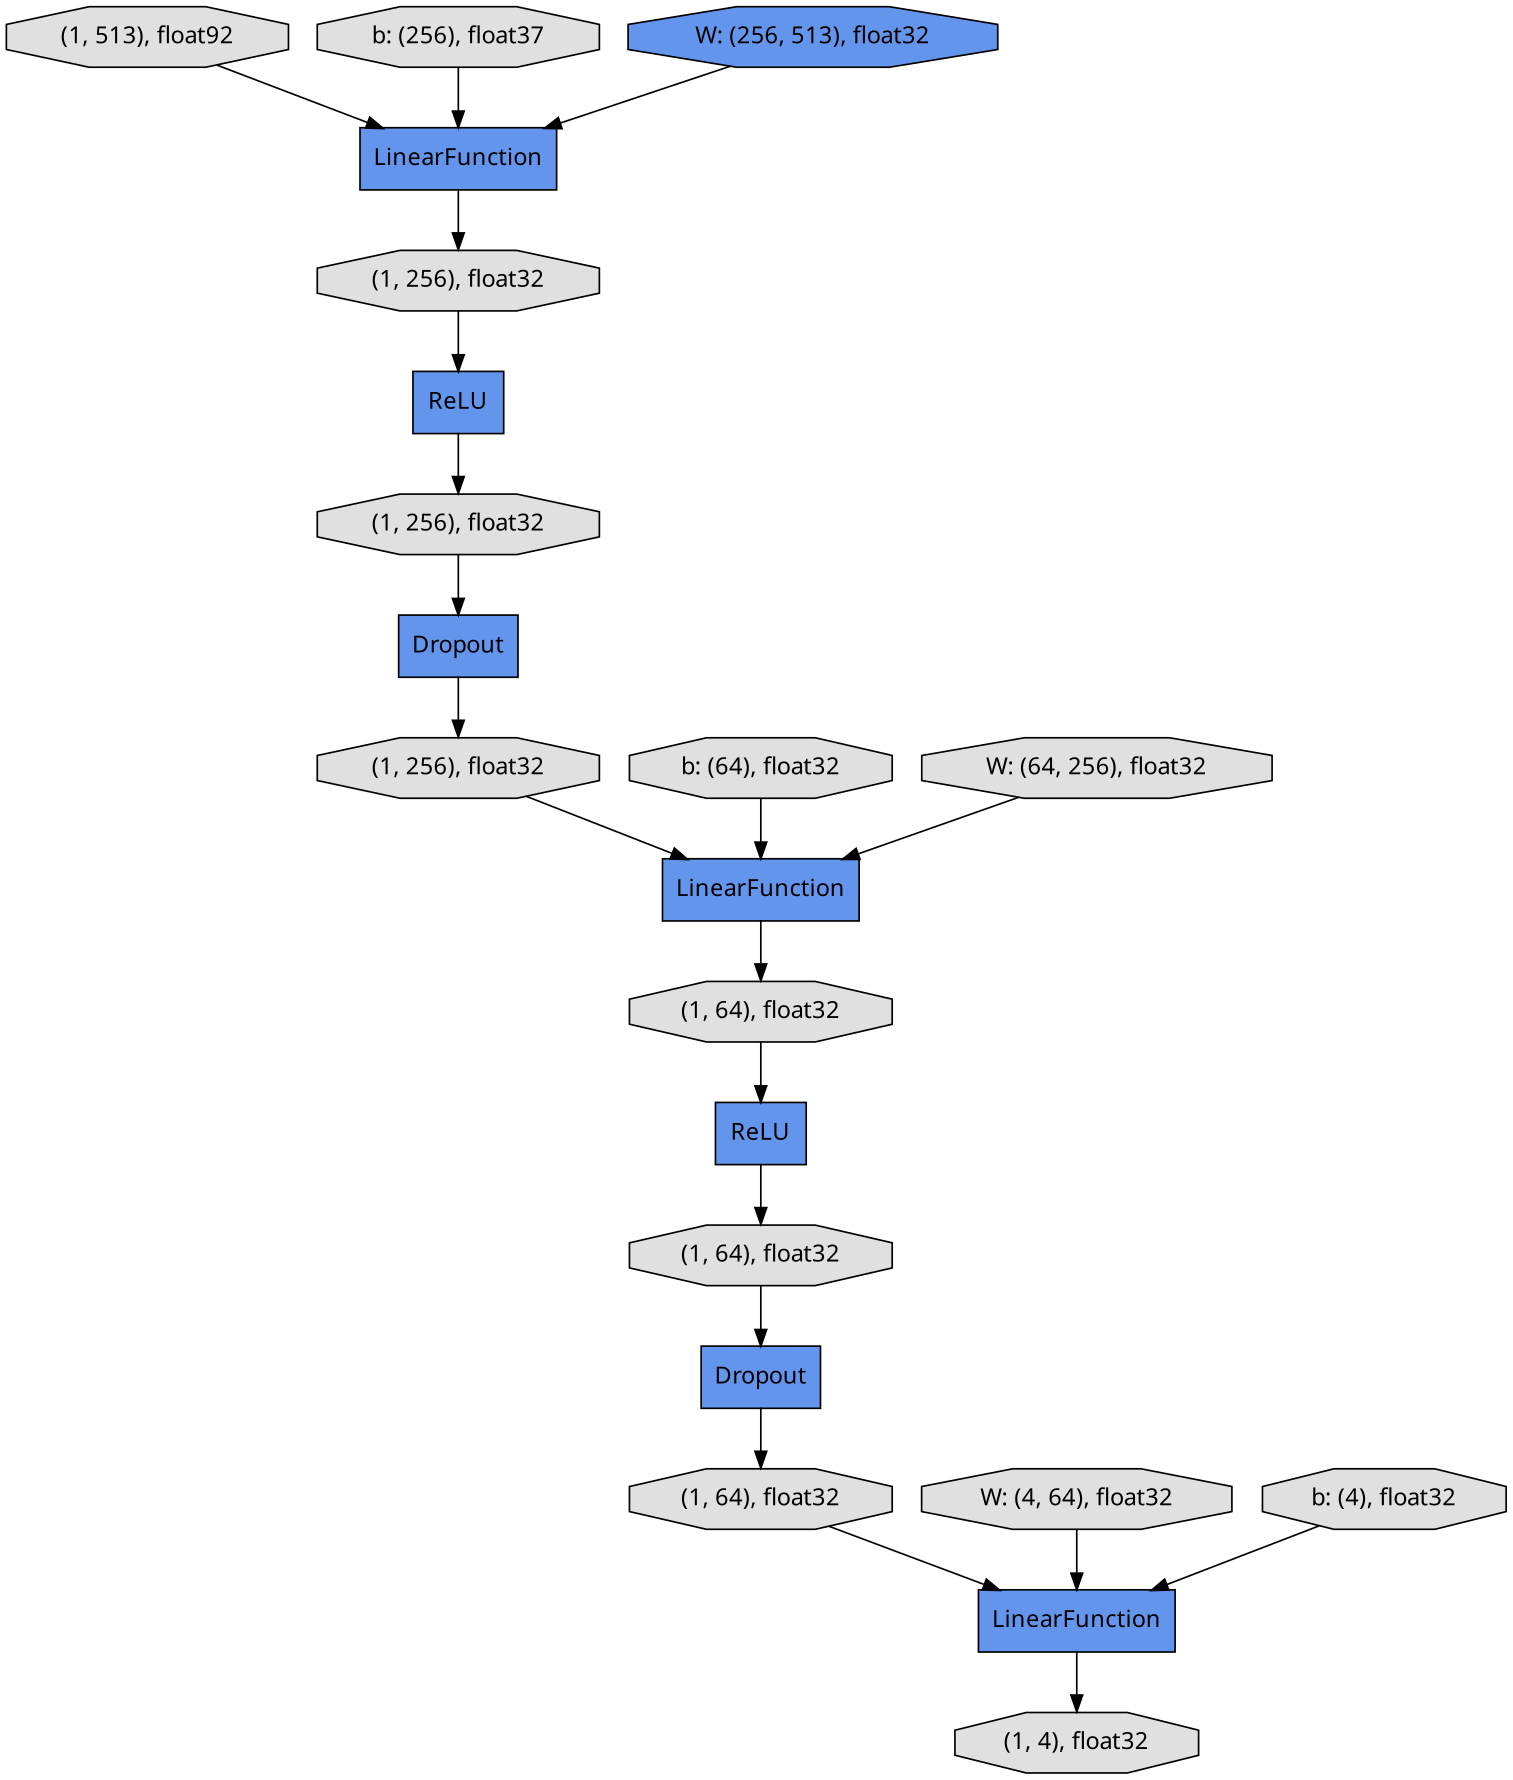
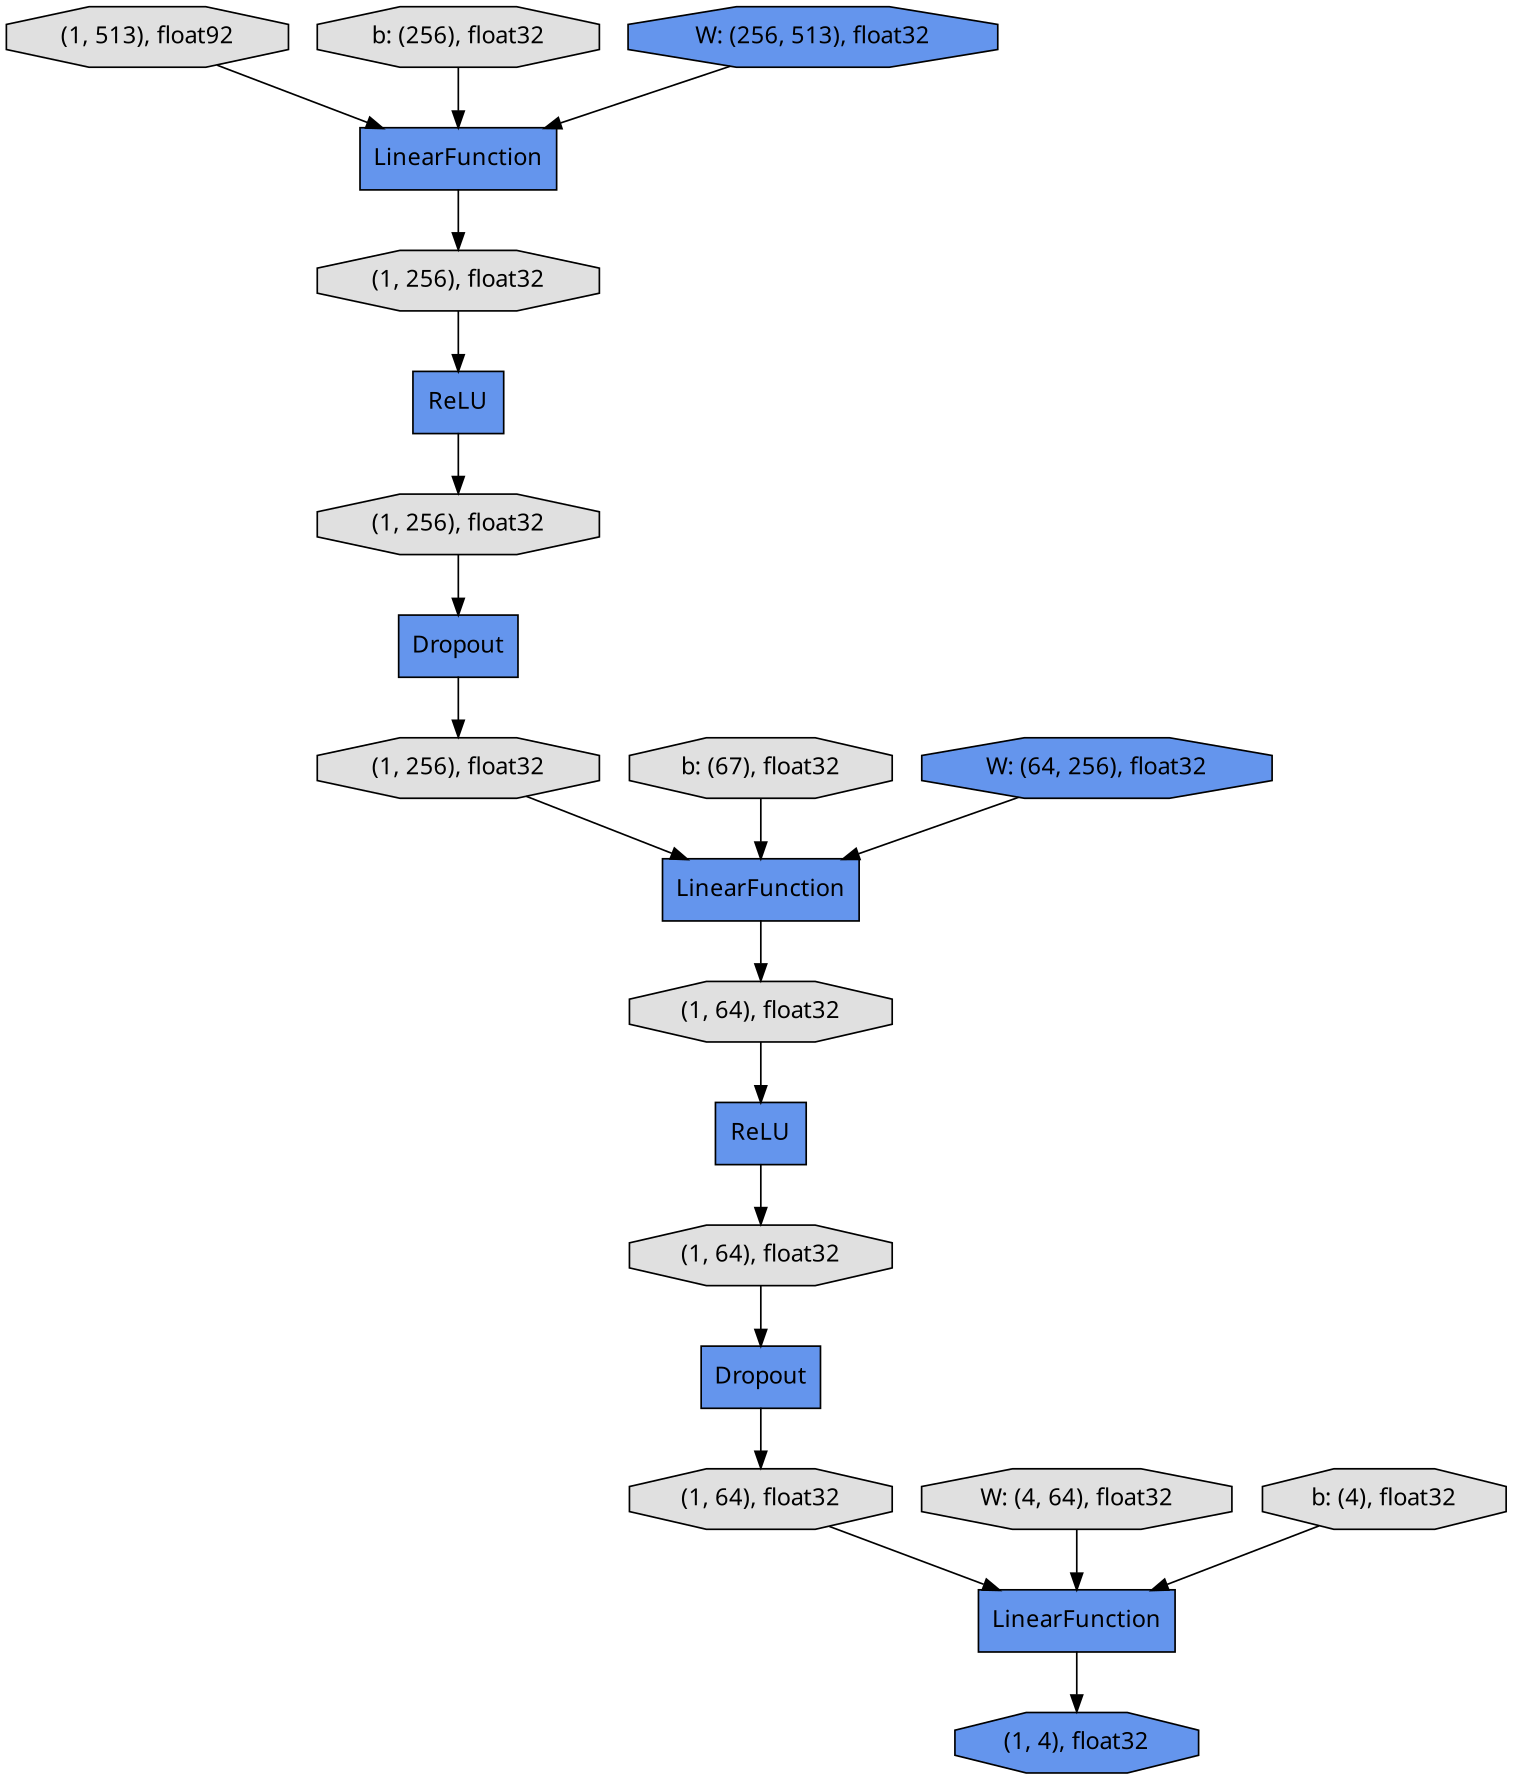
node "b: (256), float37": label "b: (256), float37" -> "b: (256), float32"
node "b: (64), float32": label "b: (64), float32" -> "b: (67), float32"
node "W: (64, 256), float32": fillcolor #e0e0e0 -> #6495ed
node "(1, 4), float32": fillcolor #e0e0e0 -> #6495ed
